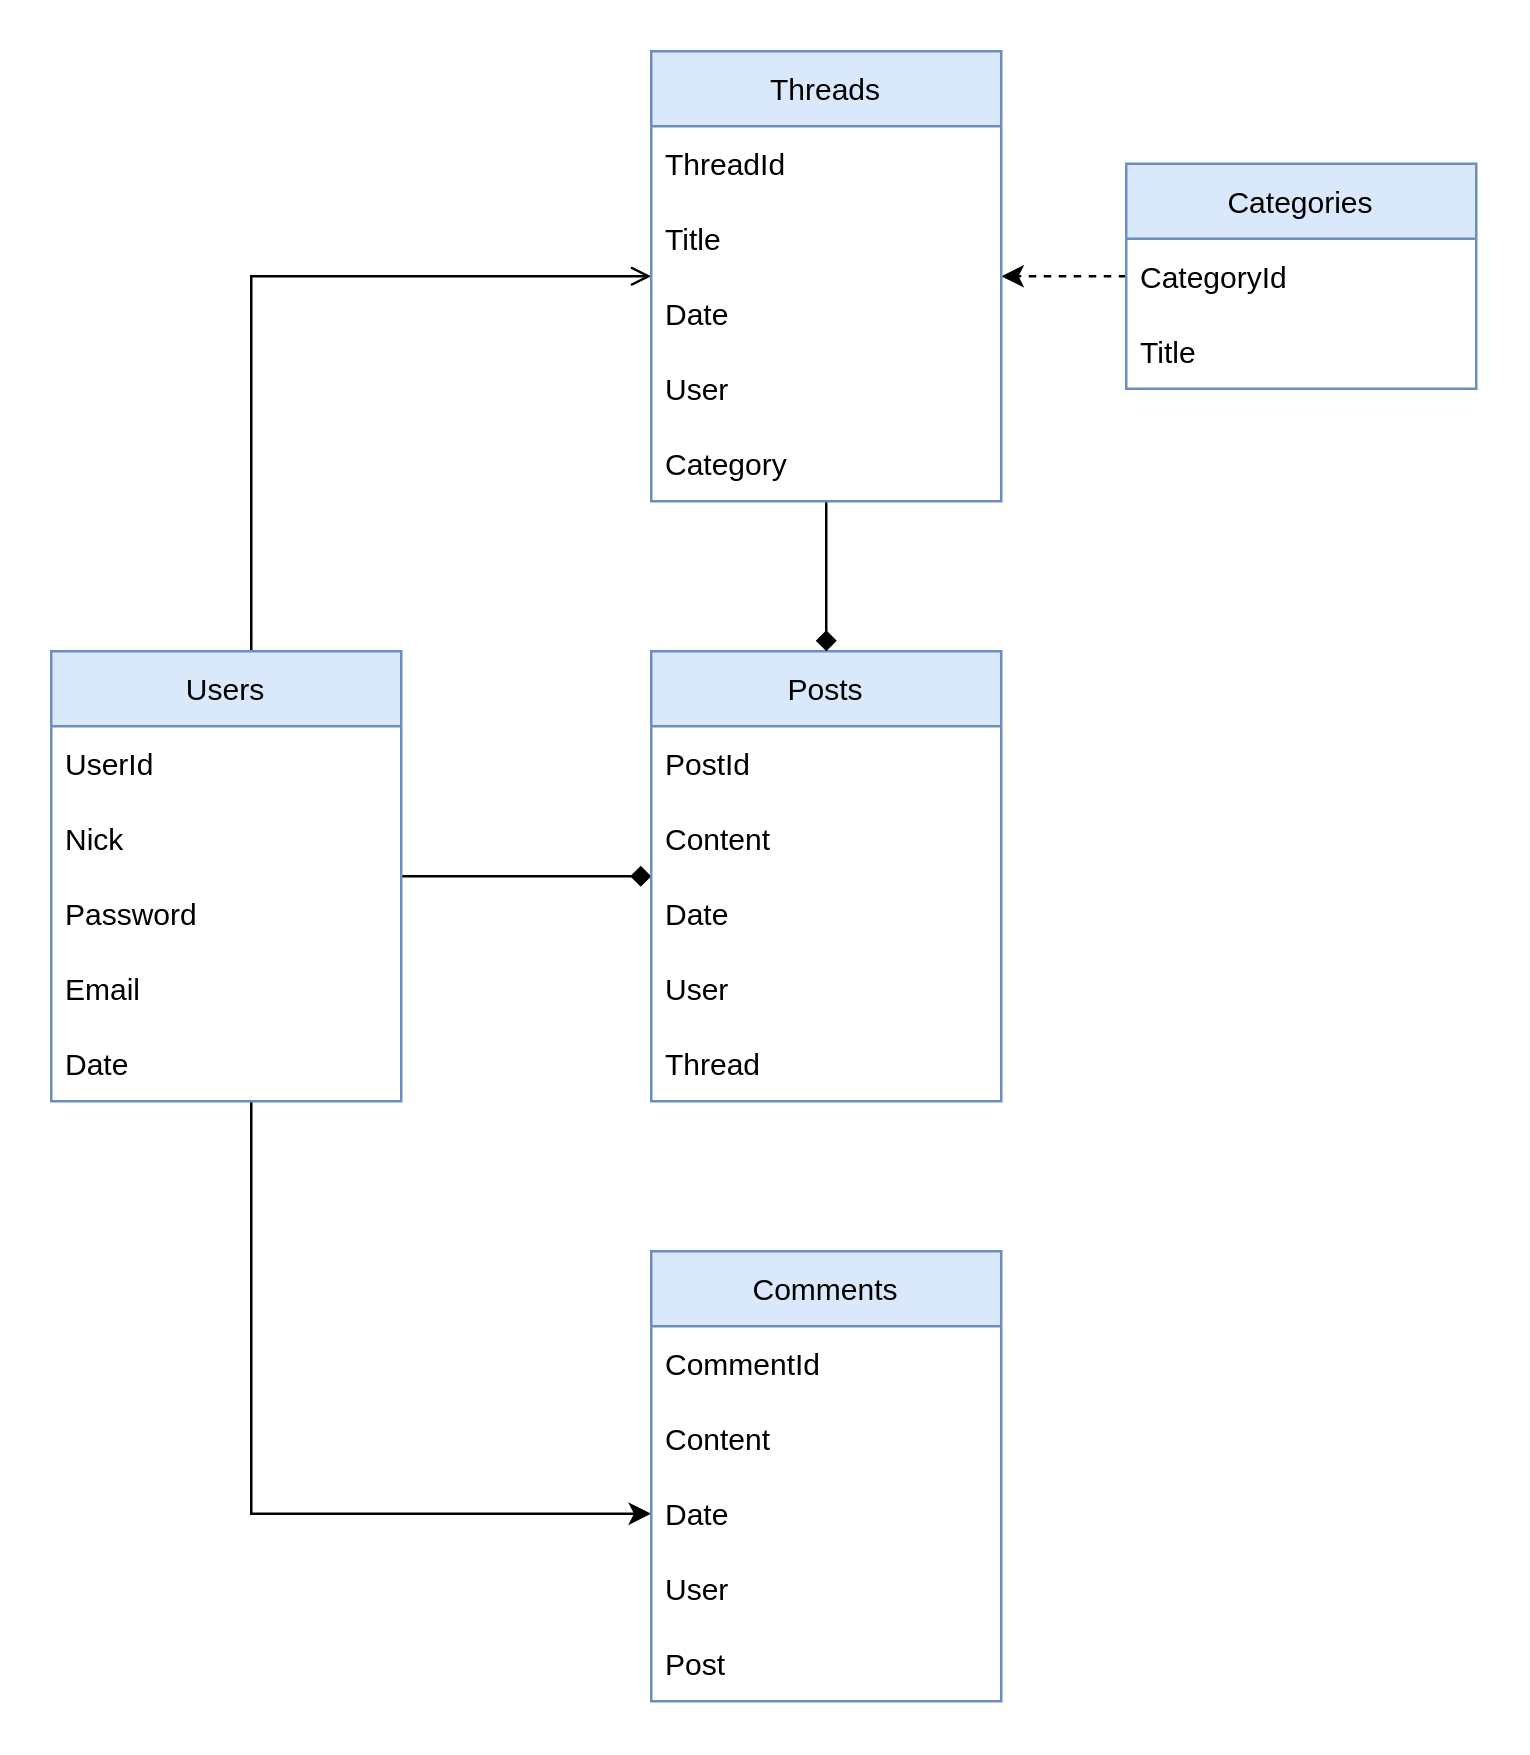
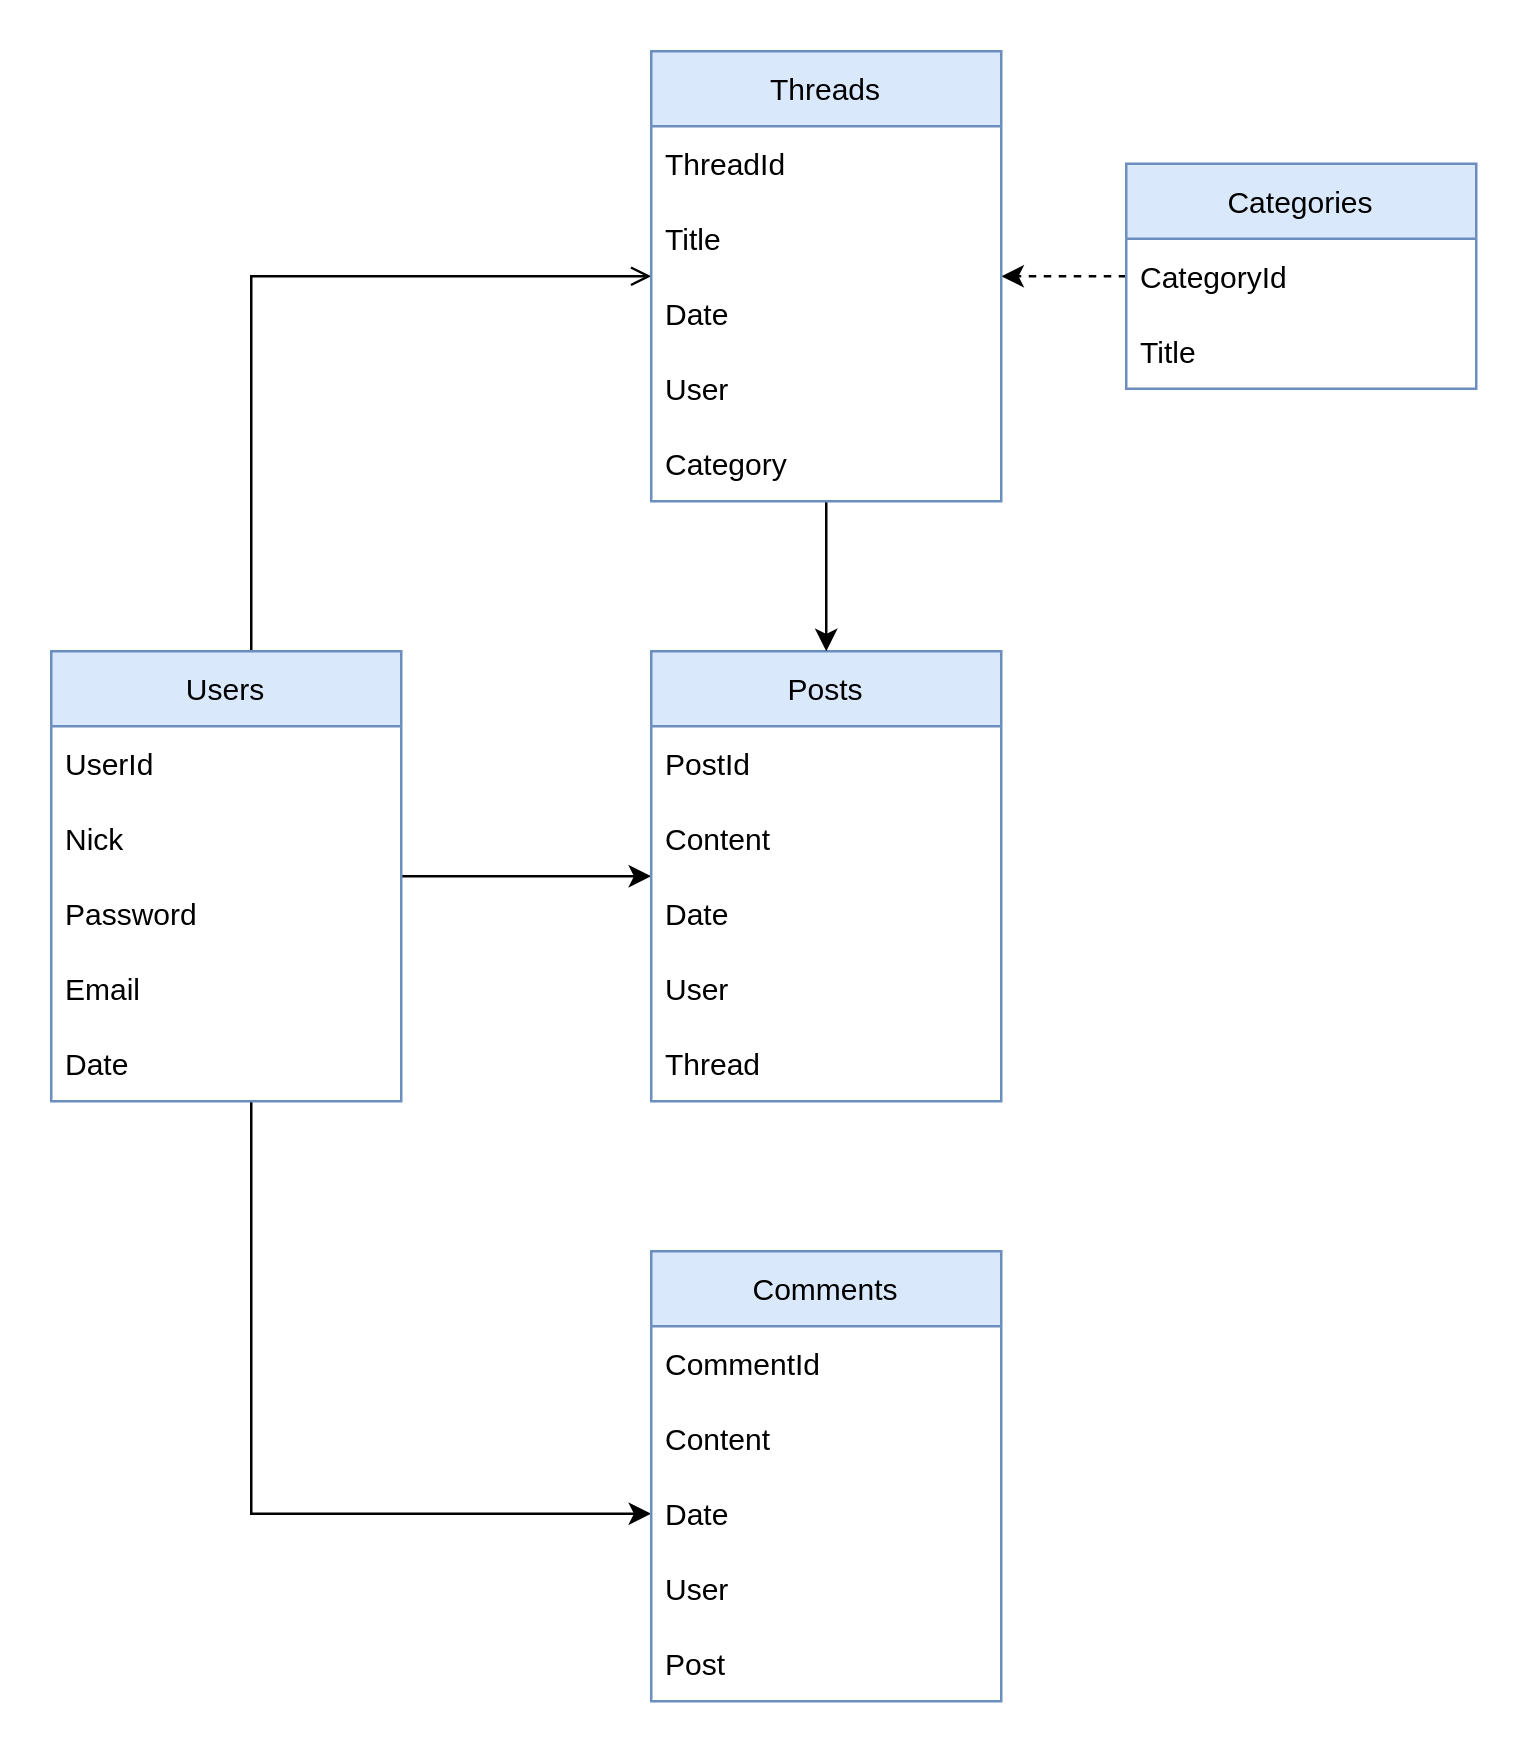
edge "Threads" -> "Posts": arrowhead diamond -> classic
edge "Users" -> "Posts": arrowhead diamond -> classic
